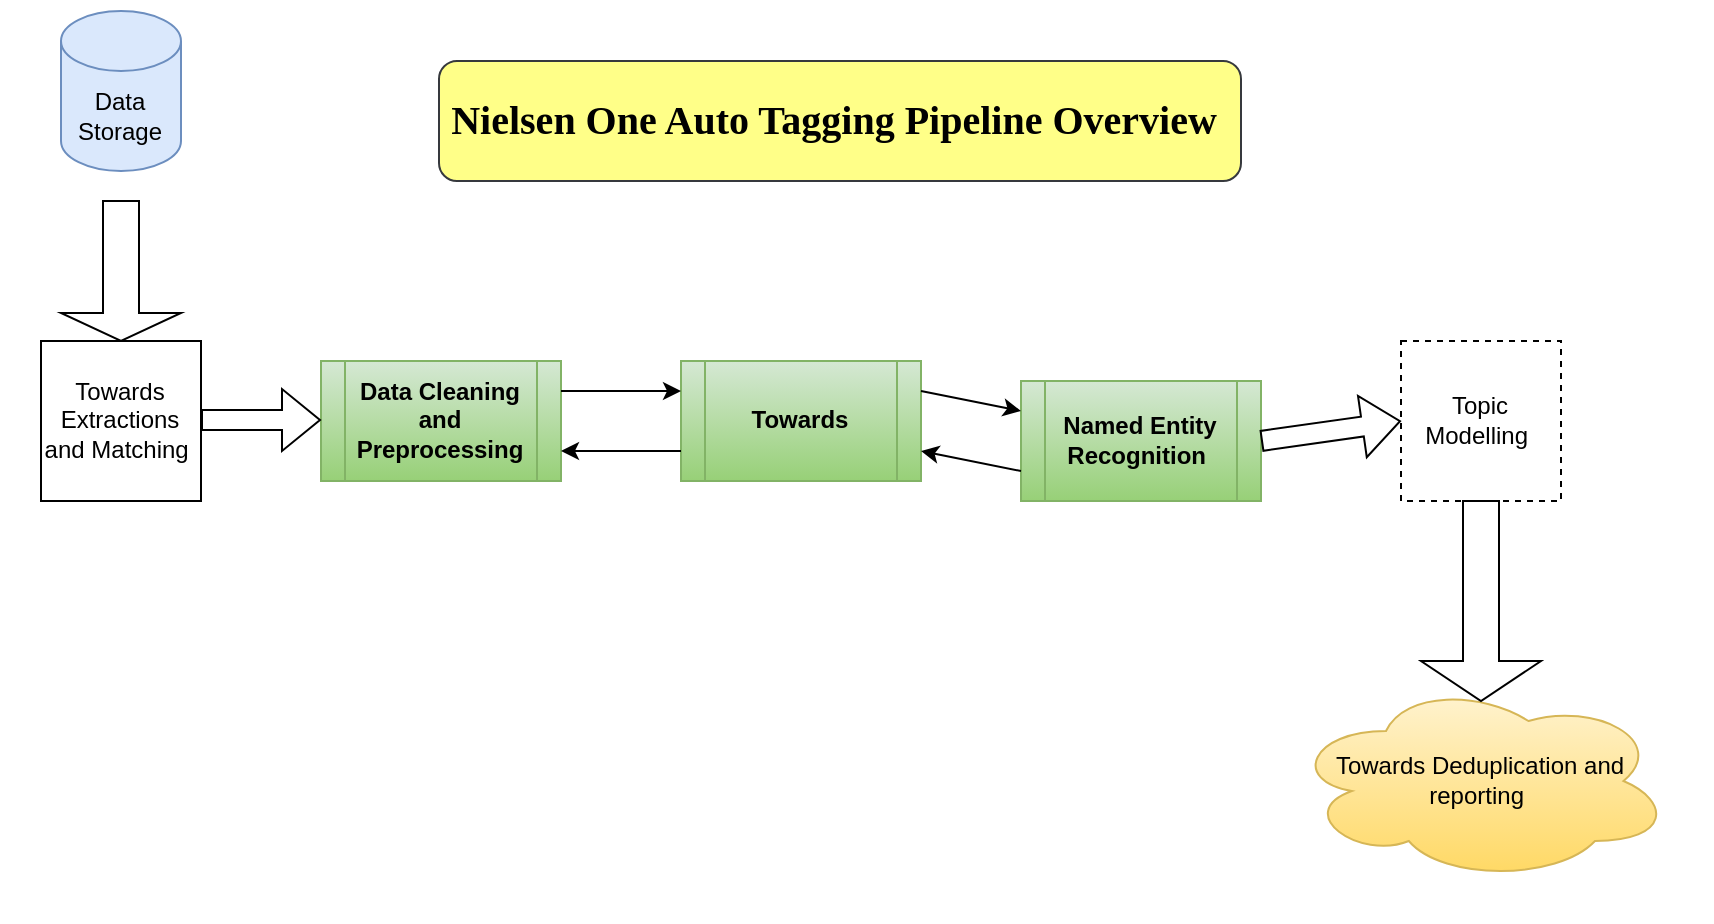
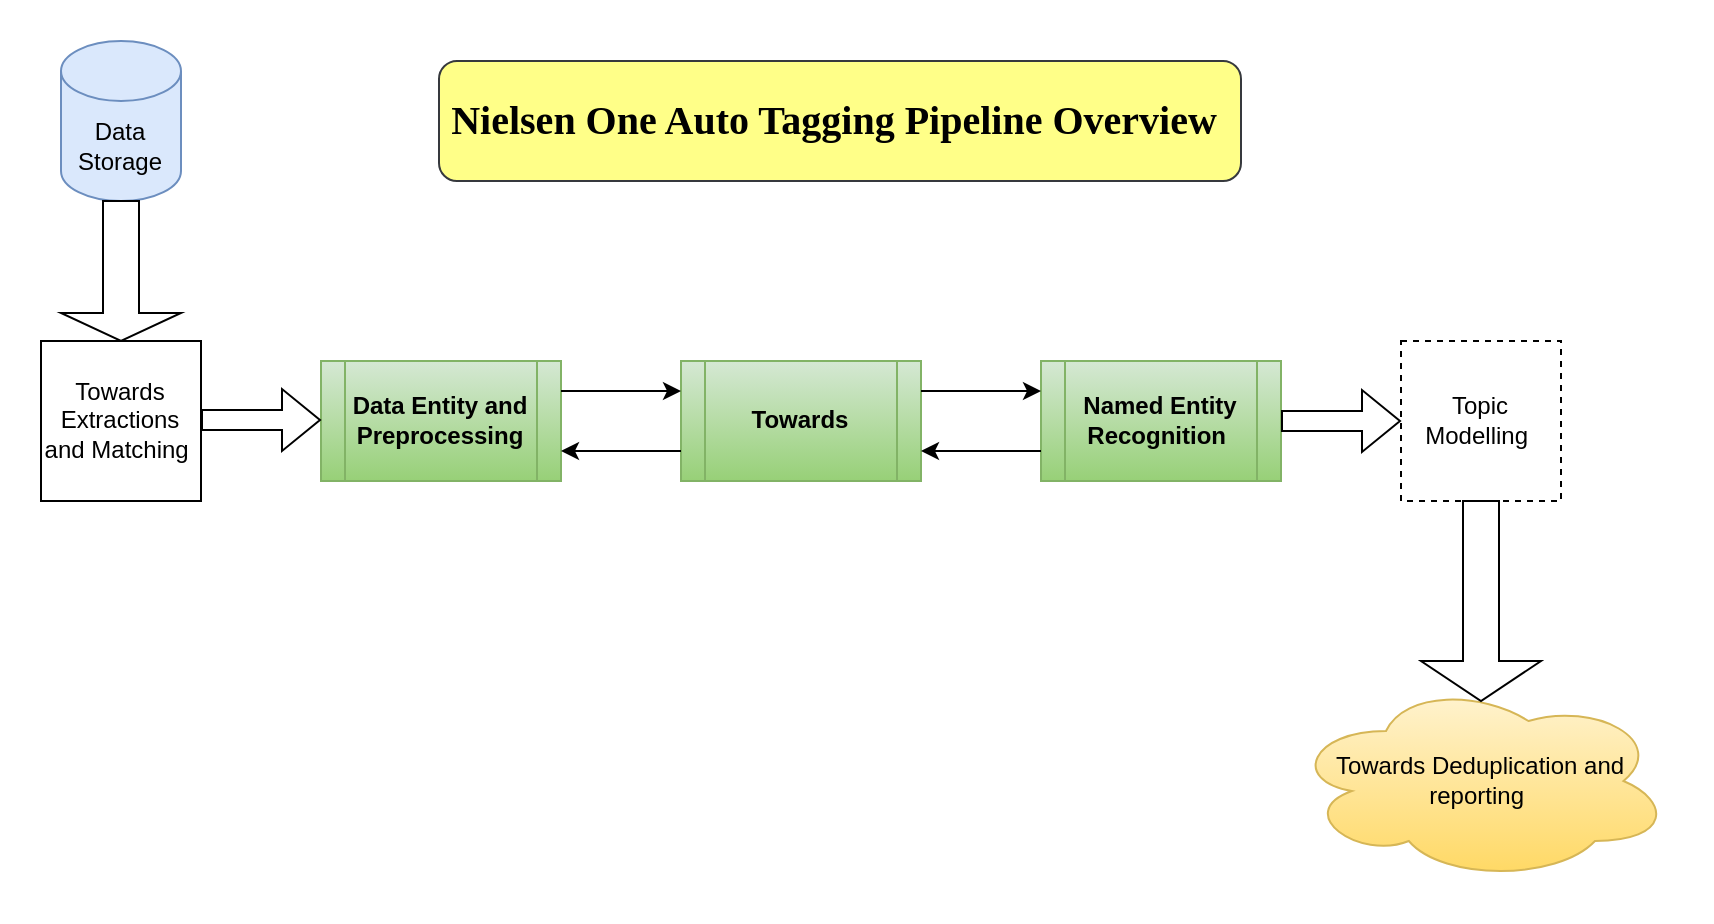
node "Data Storage": moved (121, 91) -> (121, 121)
node "Data Cleaning and Preprocessing": label "Data Cleaning and Preprocessing" -> "Data Entity and Preprocessing"
node "Named Entity Recognition": moved (1141, 441) -> (1161, 421)
